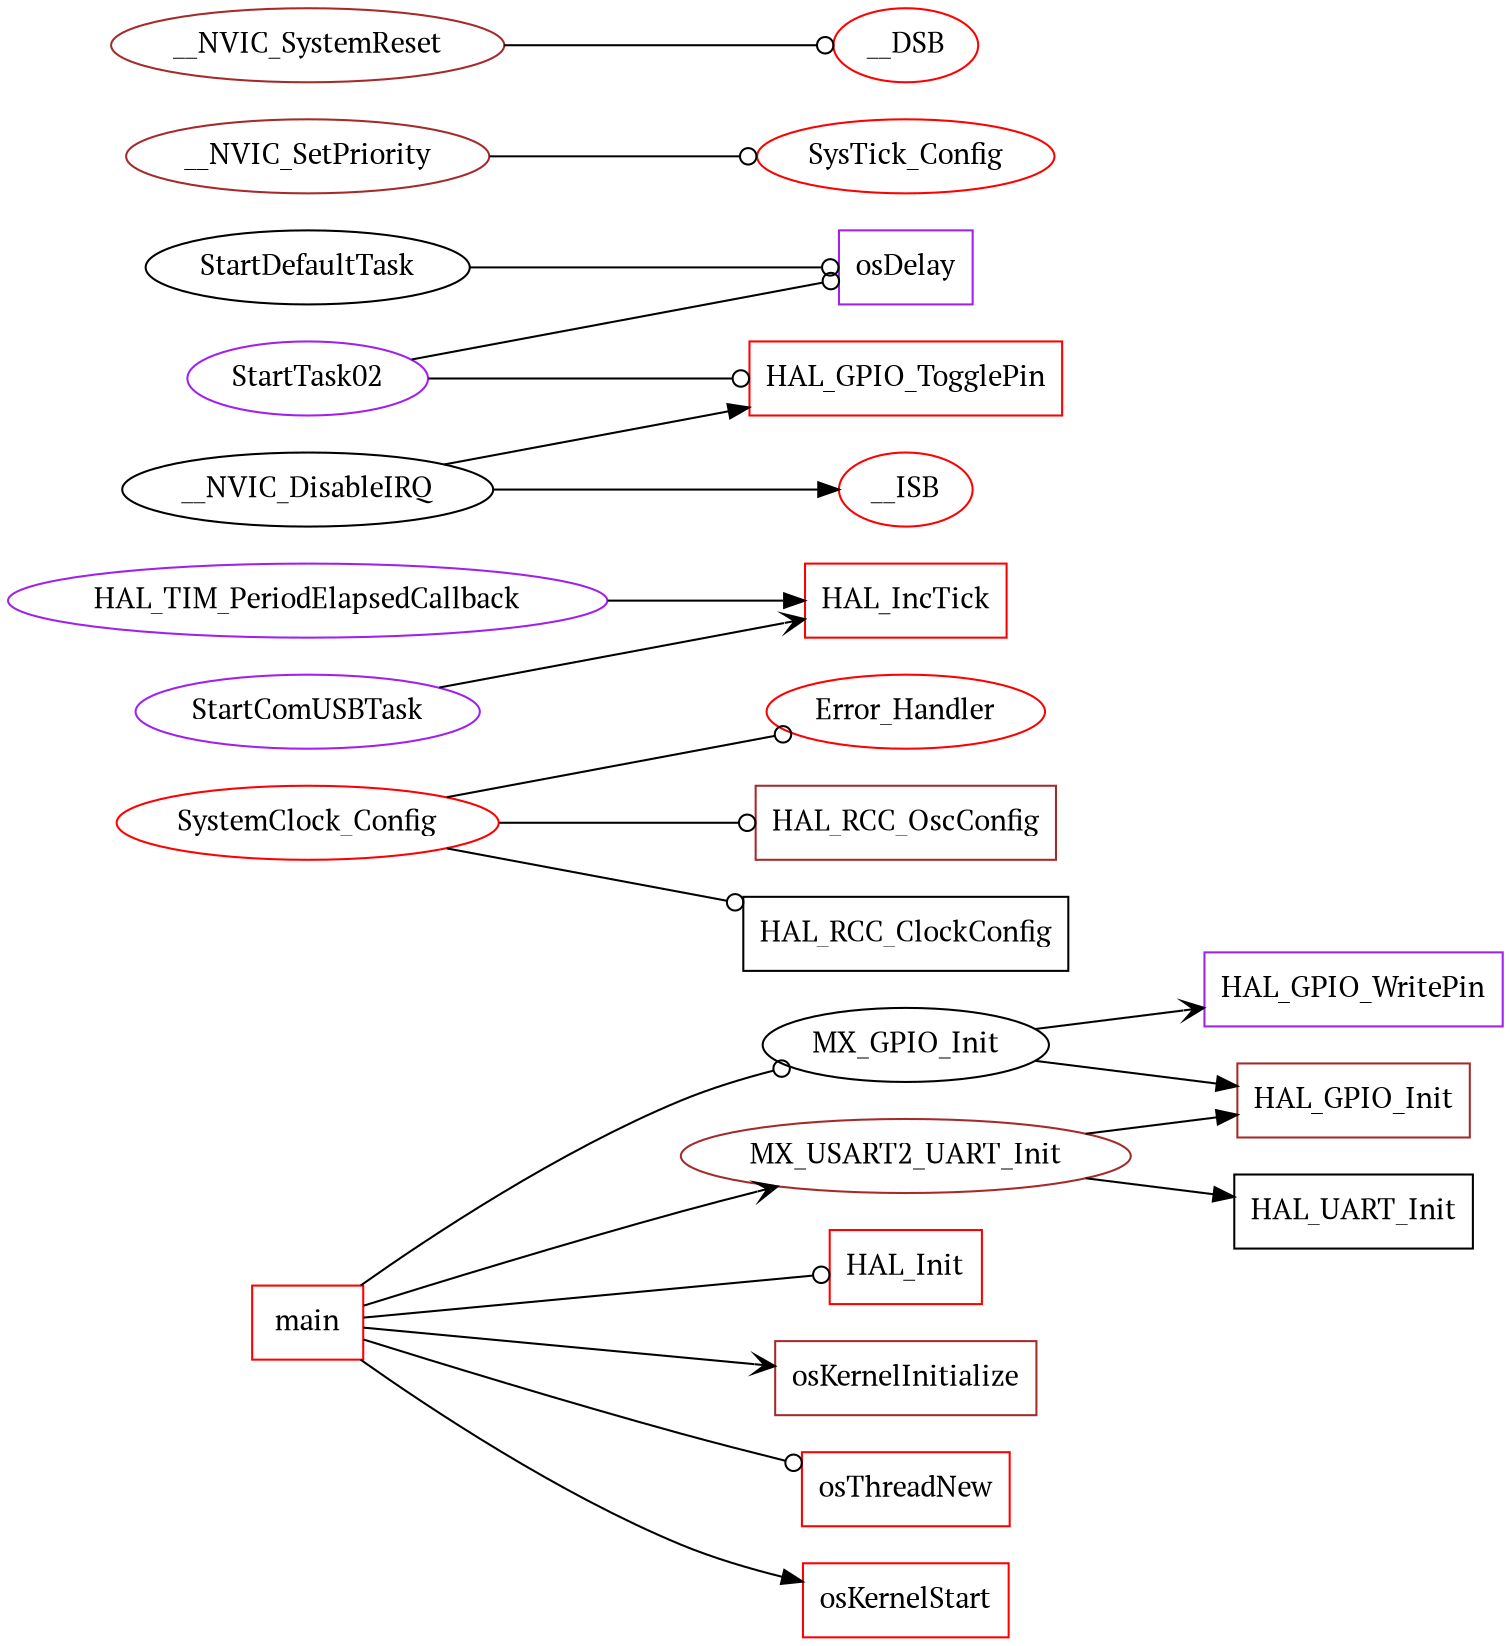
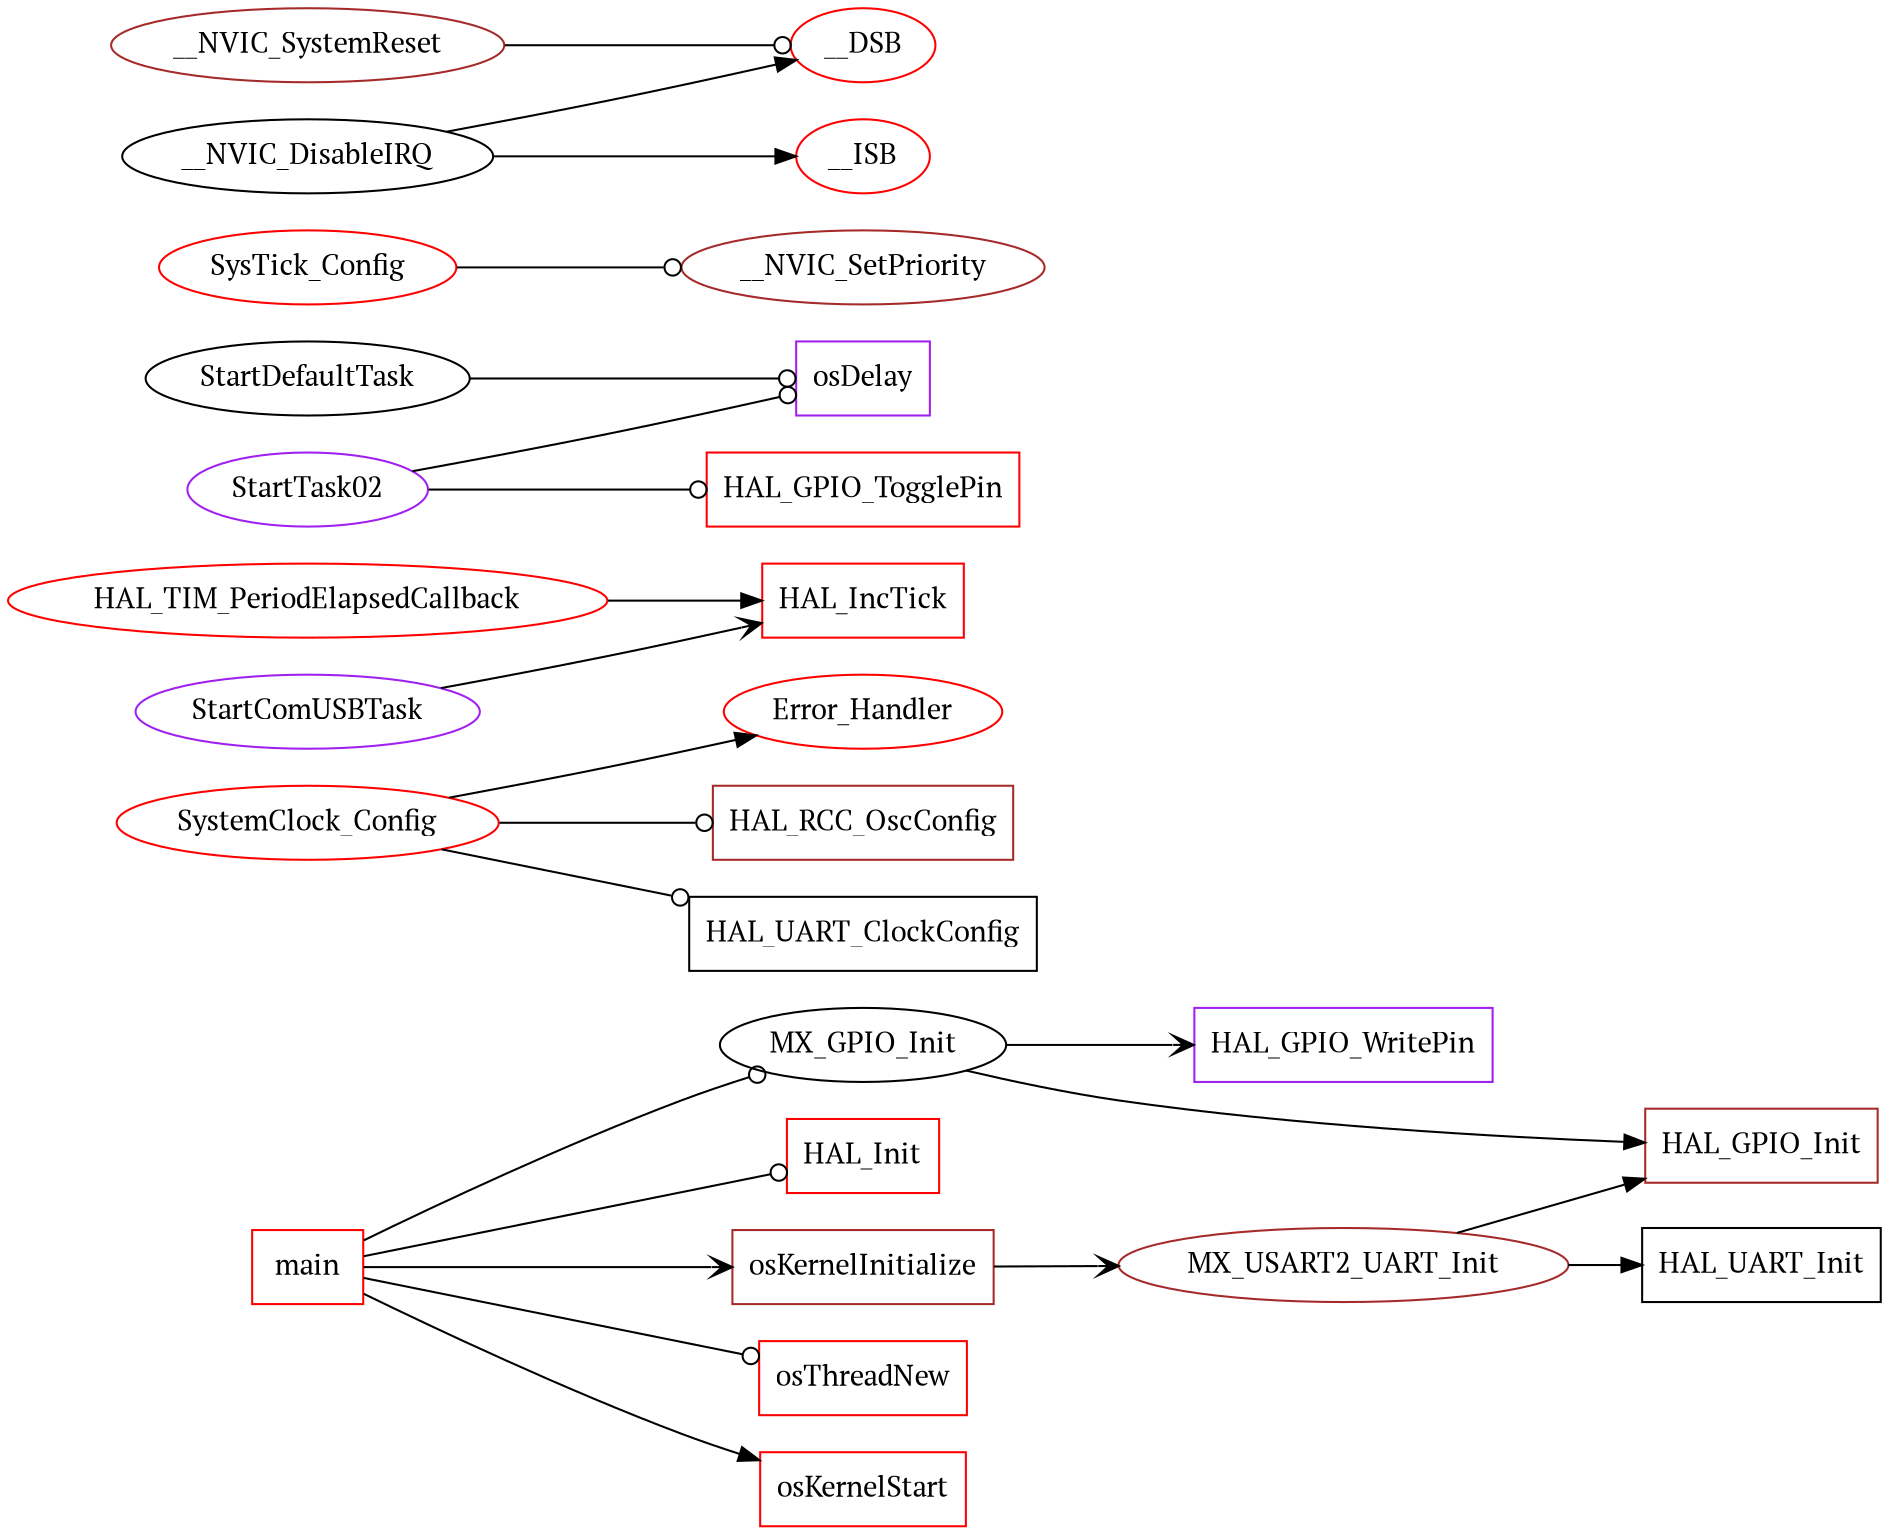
edge "__NVIC_SetPriority" -> "SysTick_Config": reversed
edge "__NVIC_DisableIRQ" -> "HAL_GPIO_TogglePin": now "__NVIC_DisableIRQ" -> "__DSB"
node "HAL_TIM_PeriodElapsedCallback": color purple -> red
edge "SystemClock_Config" -> "Error_Handler": arrowhead odot -> normal
node "HAL_RCC_ClockConfig": label "HAL_RCC_ClockConfig" -> "HAL_UART_ClockConfig"
edge "main" -> "MX_USART2_UART_Init": now "osKernelInitialize" -> "MX_USART2_UART_Init"
